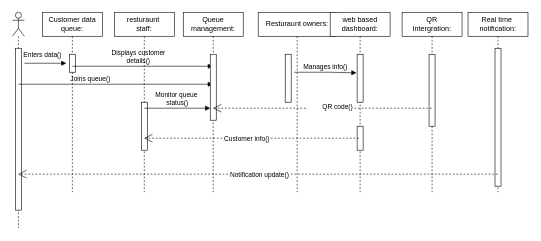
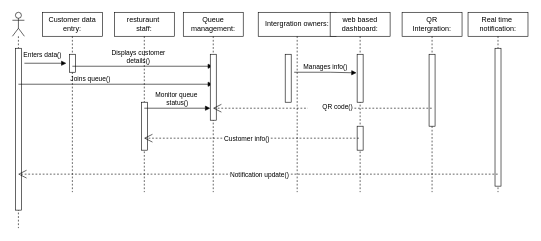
node "Customer data queue:": label "Customer data queue:" -> "Customer data entry:"
node "Resturaunt owners:": label "Resturaunt owners:" -> "Intergration owners:"
